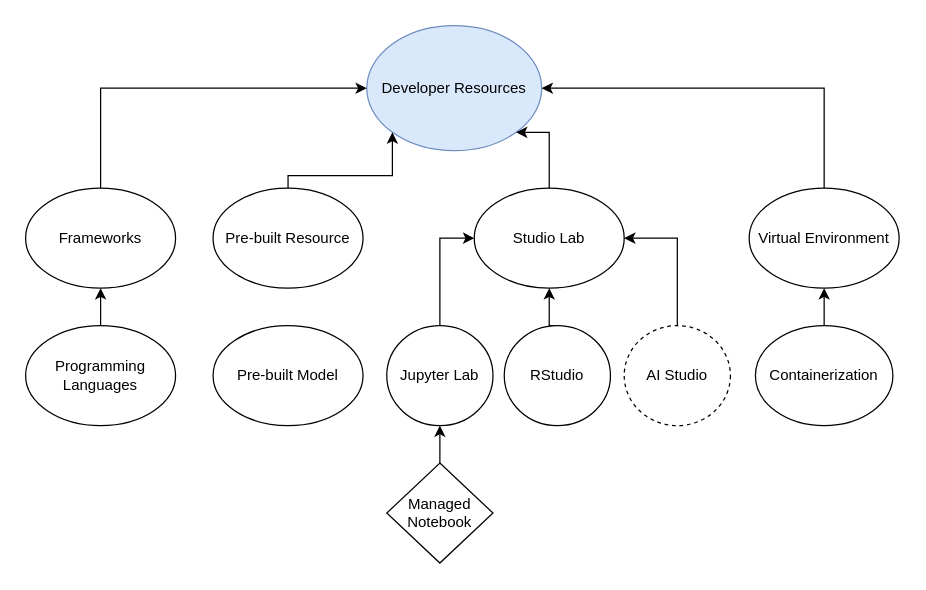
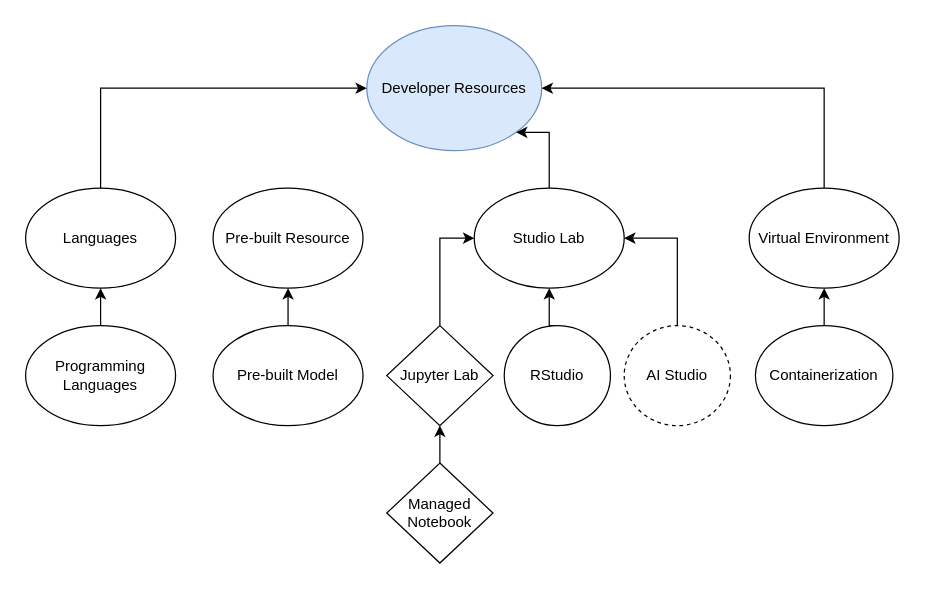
edge "Pre-built Resource" -> "Developer Resources": removed
node "Frameworks": label "Frameworks" -> "Languages"
edge "Pre-built Model" -> "Pre-built Resource": added
node "Jupyter Lab": shape ellipse -> diamond
